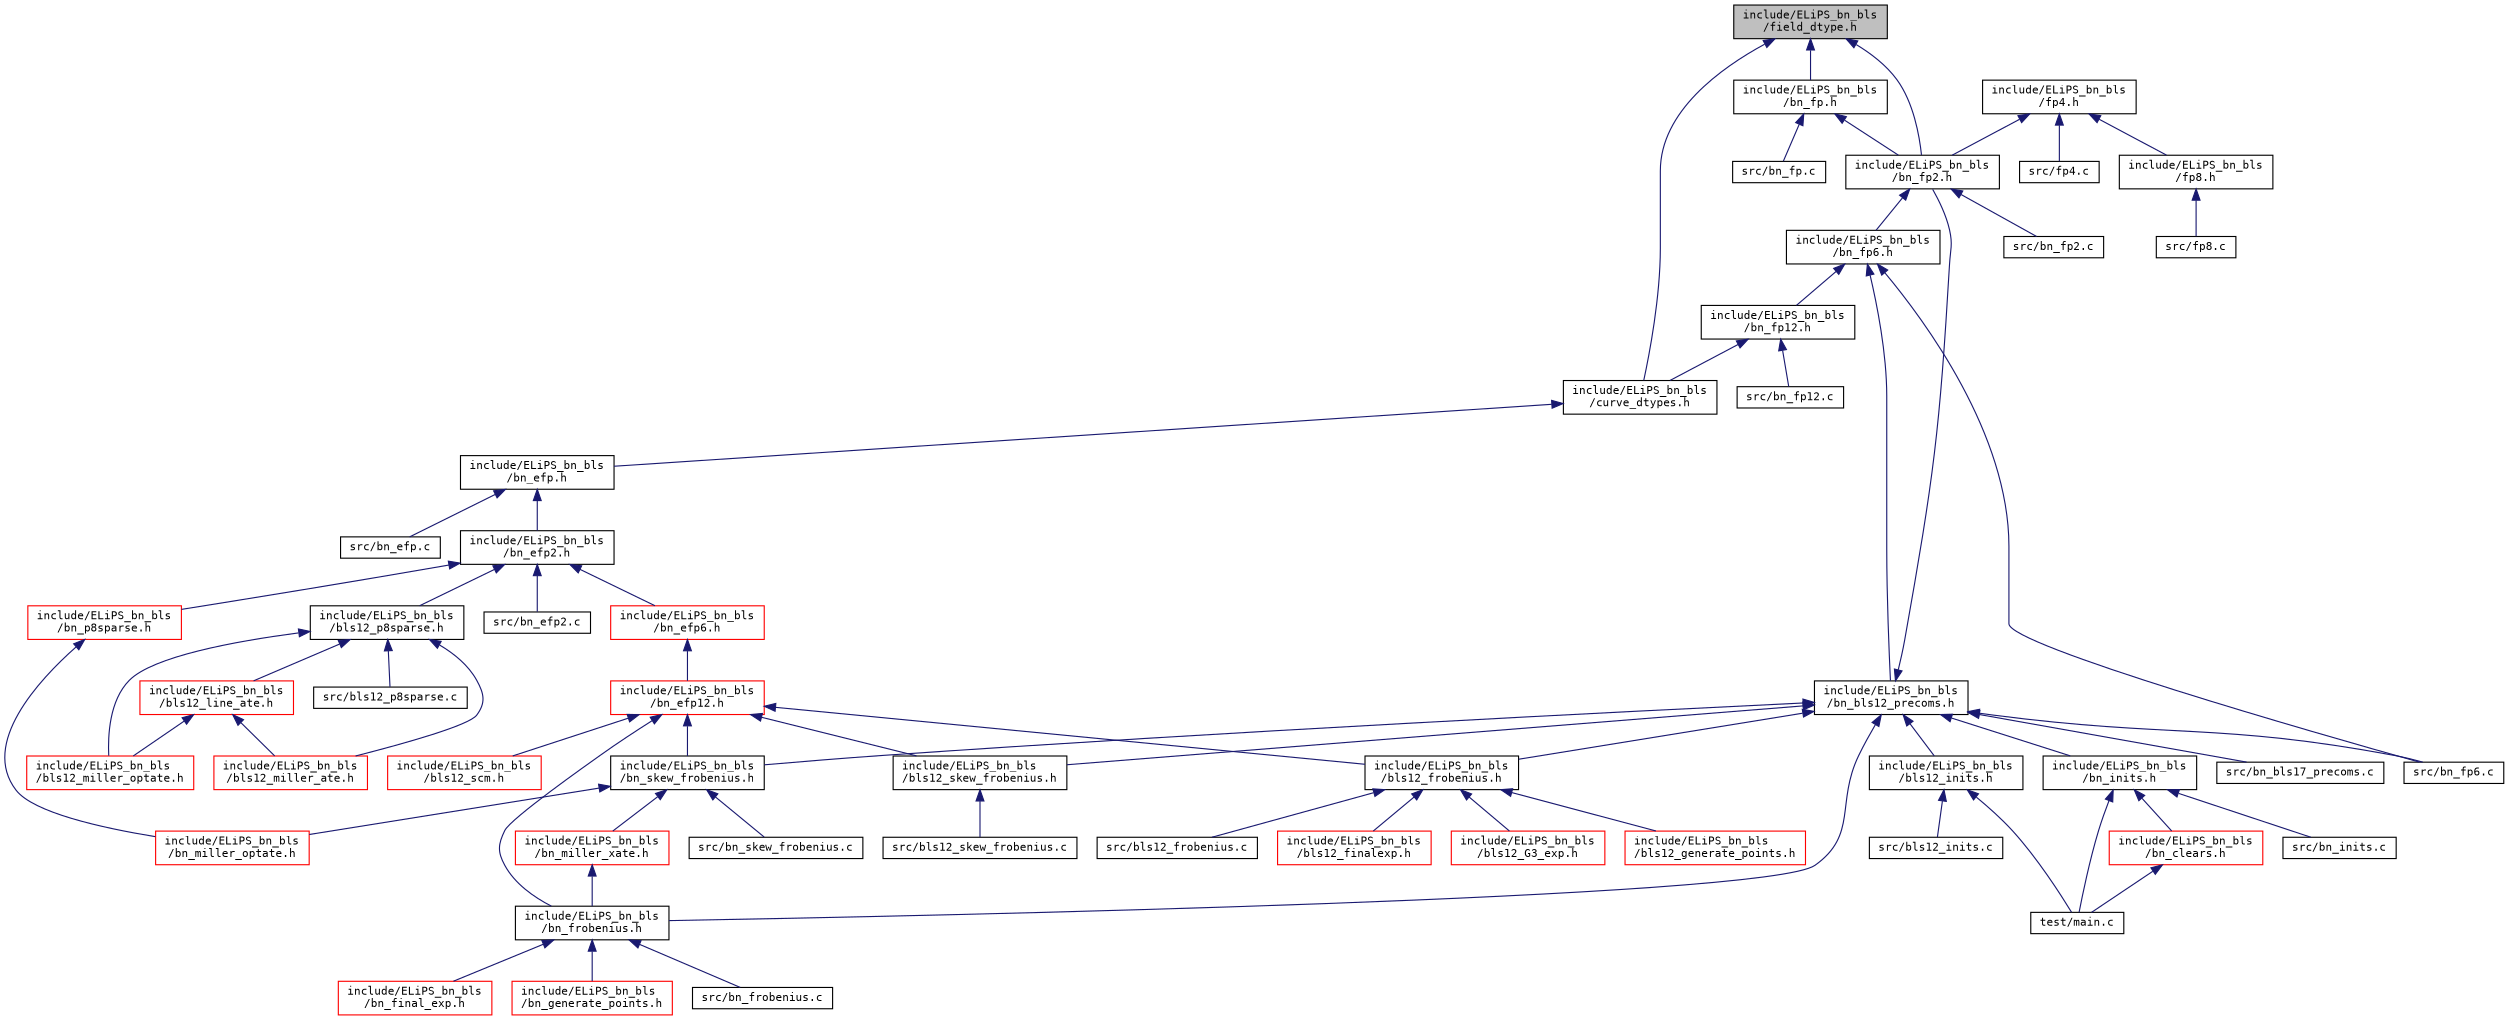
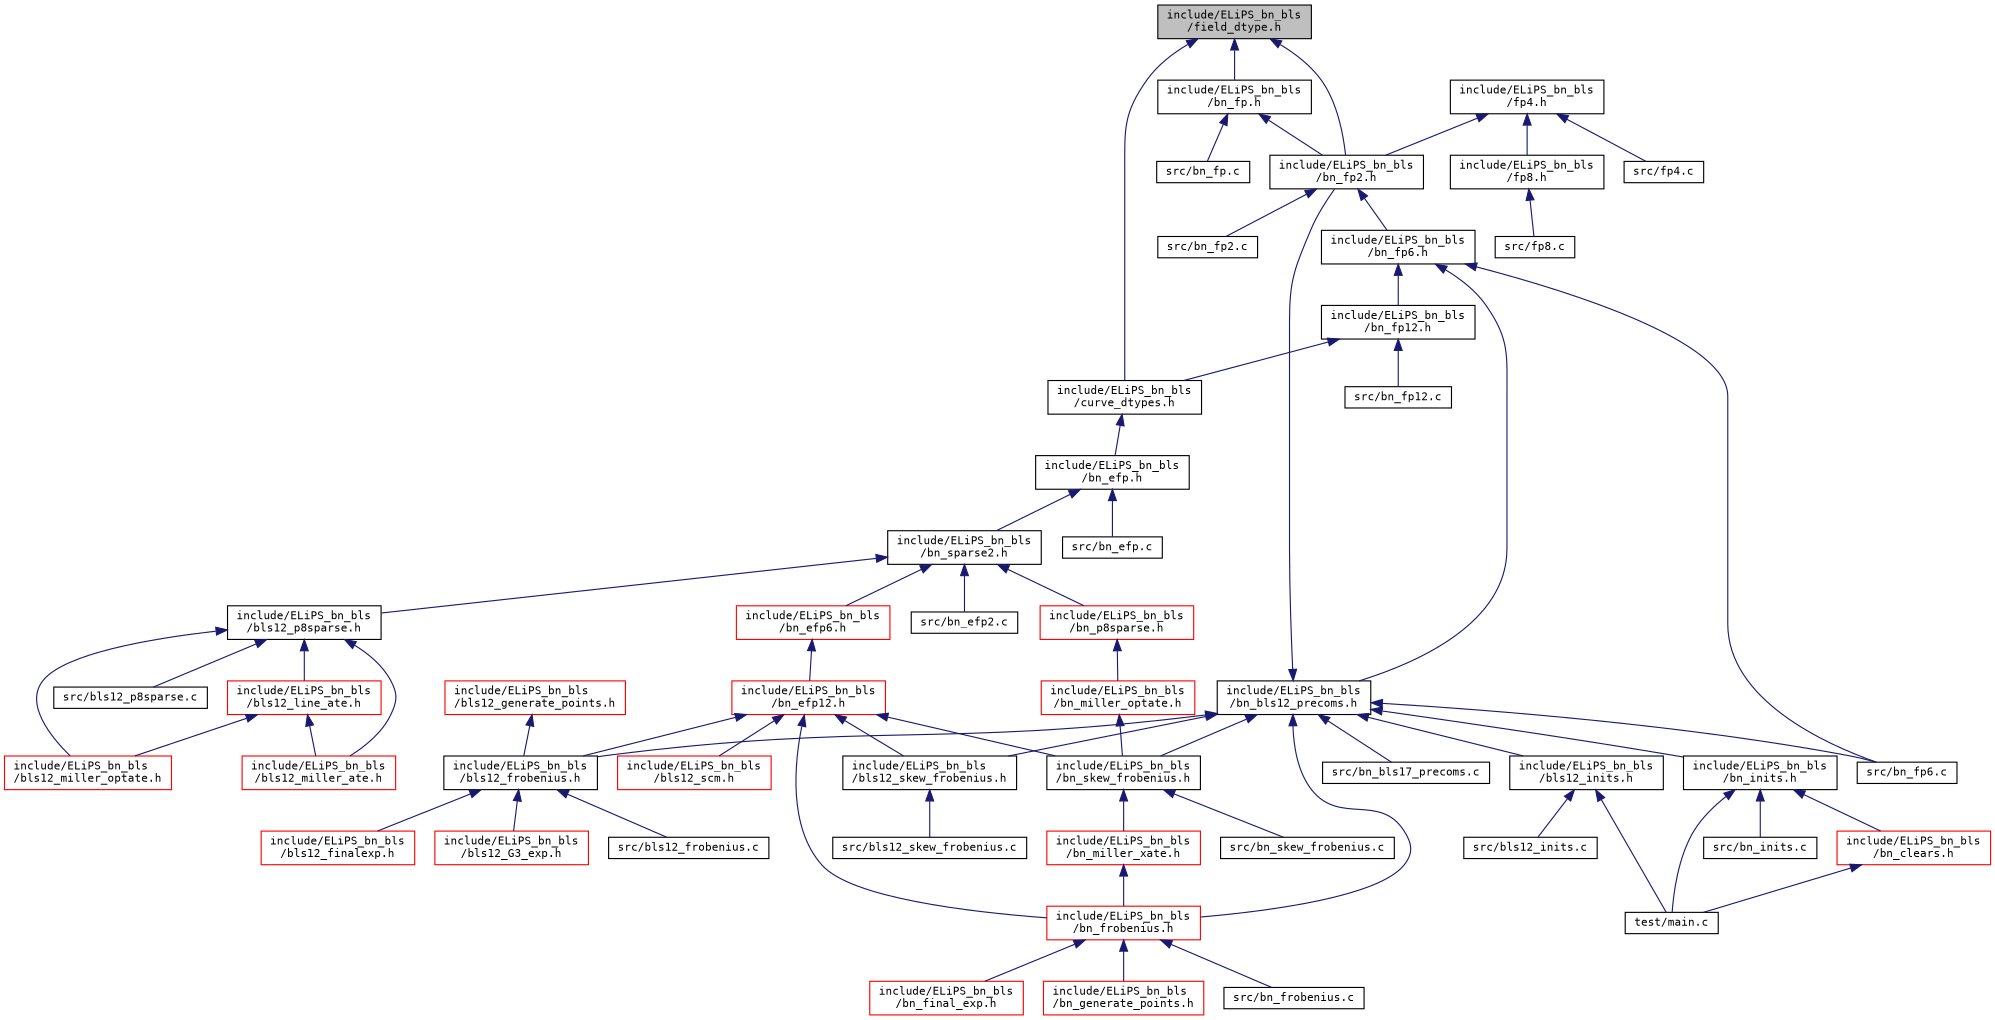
node "include/ELiPS_bn_bls /bn_efp2.h": label "include/ELiPS_bn_bls /bn_efp2.h" -> "include/ELiPS_bn_bls /bn_sparse2.h"
edge "include/ELiPS_bn_bls /bn_miller_optate.h" -> "include/ELiPS_bn_bls /bn_skew_frobenius.h": reversed
edge "include/ELiPS_bn_bls /bls12_generate_points.h" -> "include/ELiPS_bn_bls /bls12_frobenius.h": reversed
node "include/ELiPS_bn_bls /bn_frobenius.h": color black -> red
